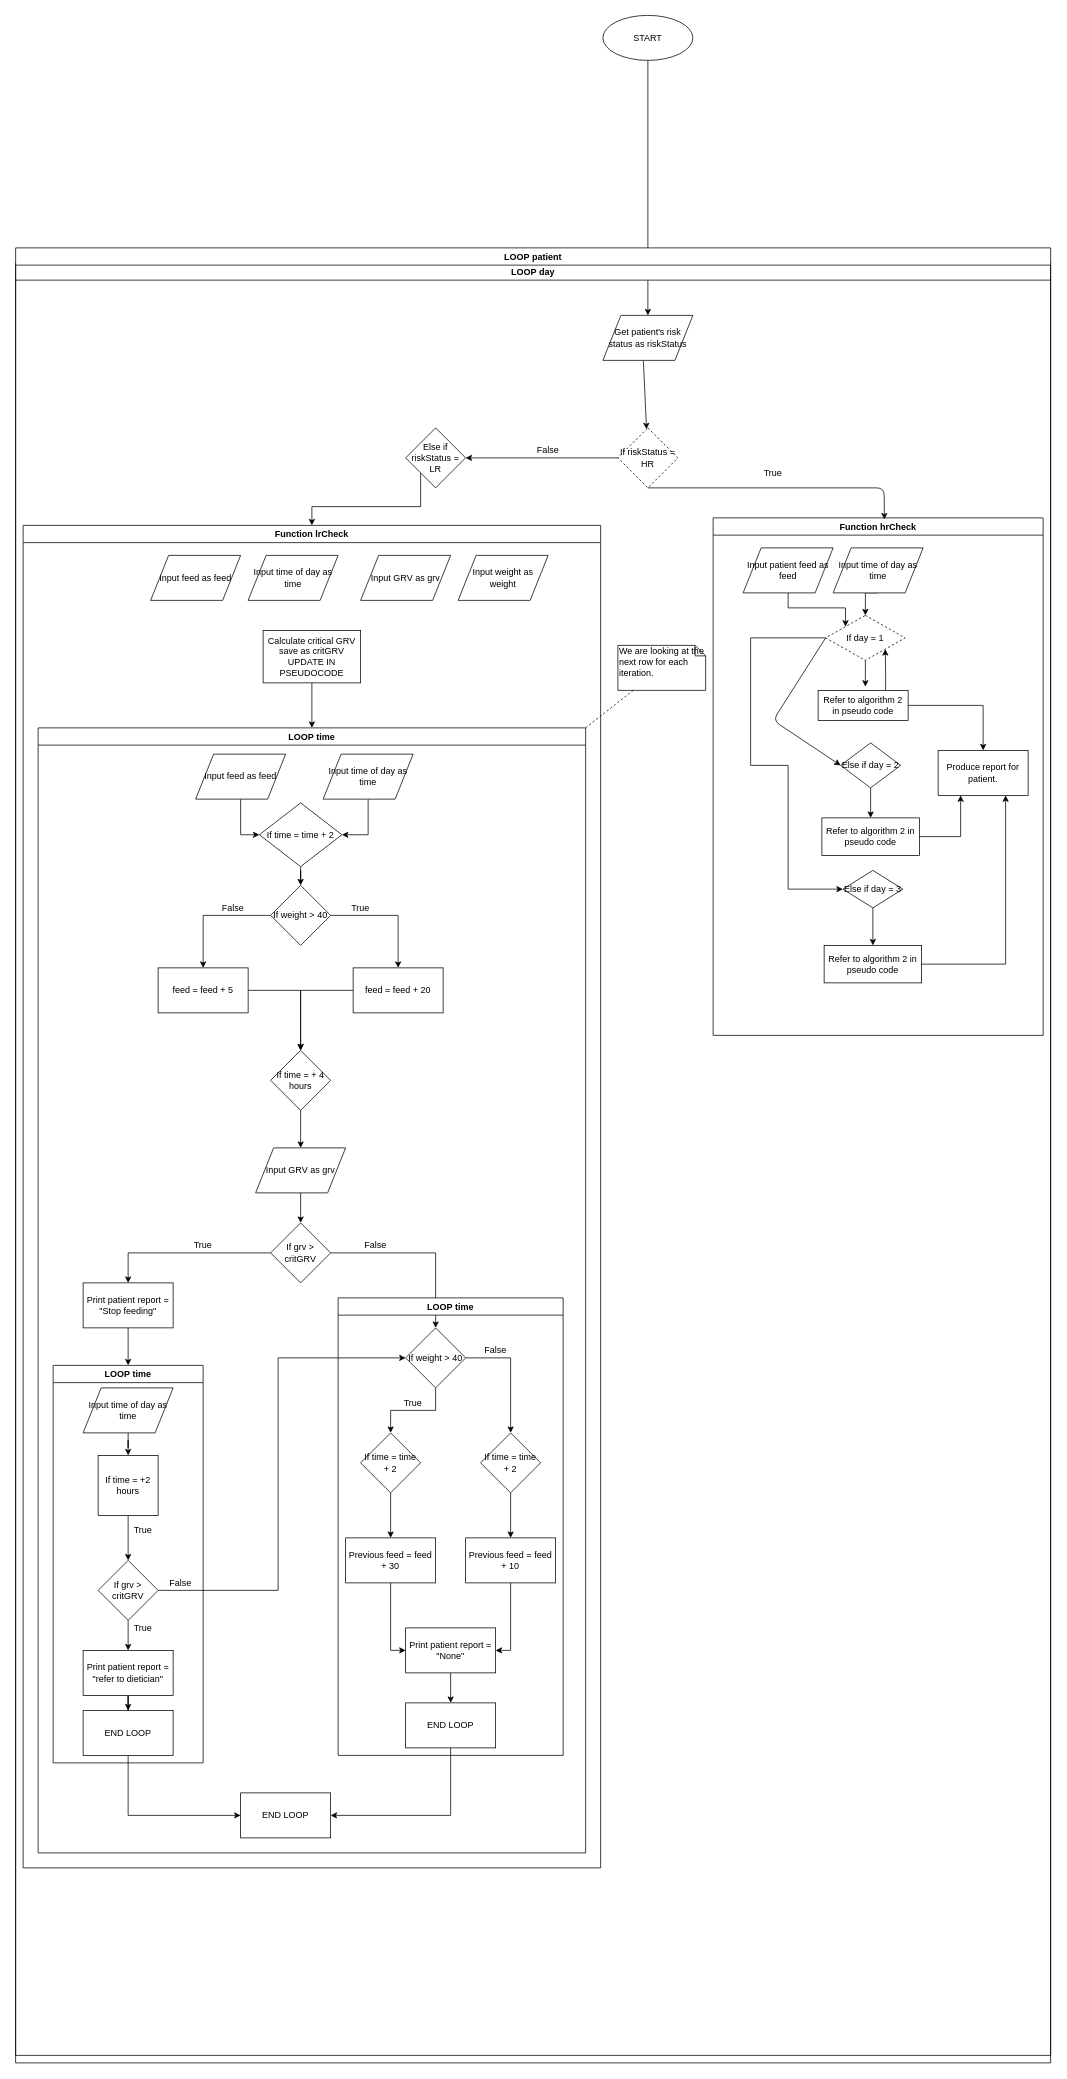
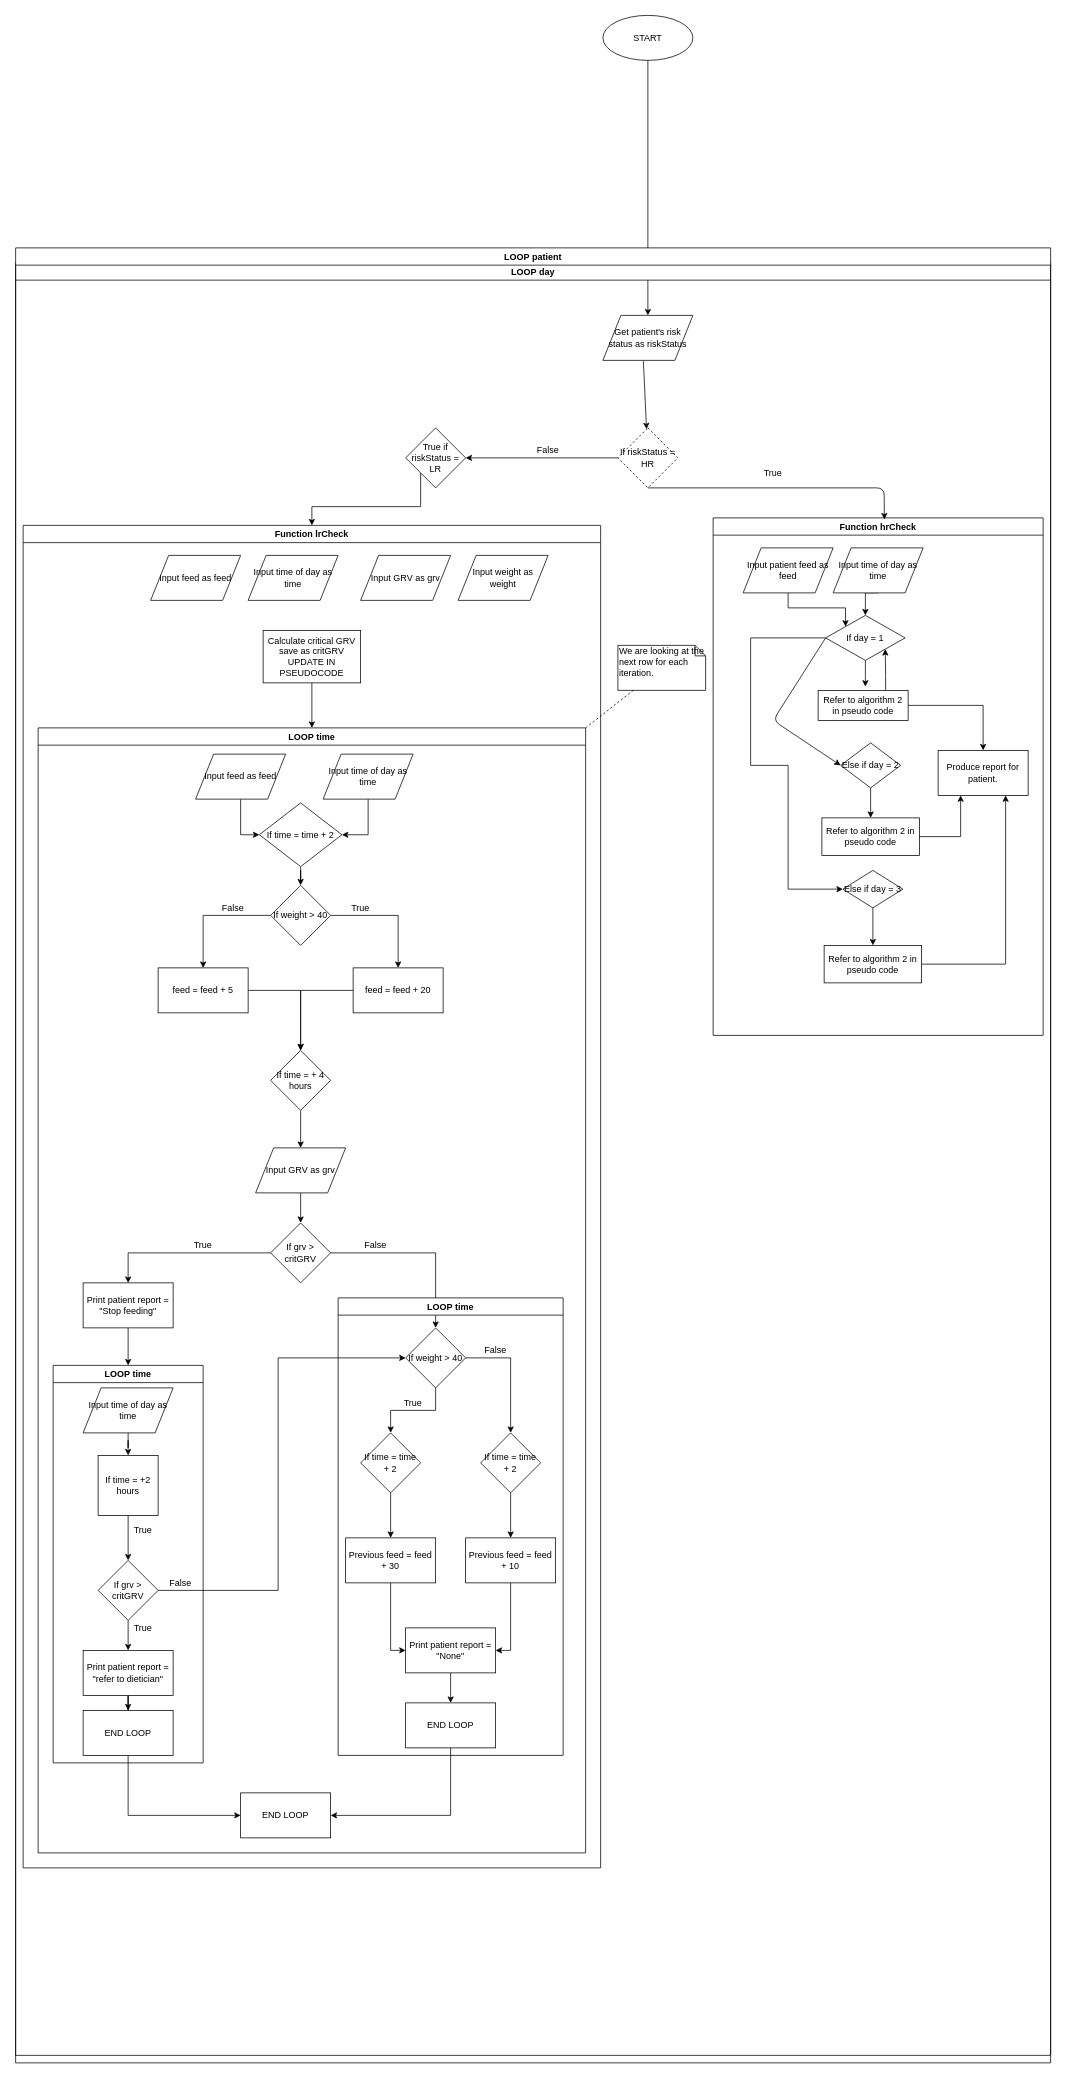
node "Else if riskStatus = LR": label "Else if riskStatus = LR" -> "True if riskStatus = LR"
node "If day = 1": style dashed -> solid
